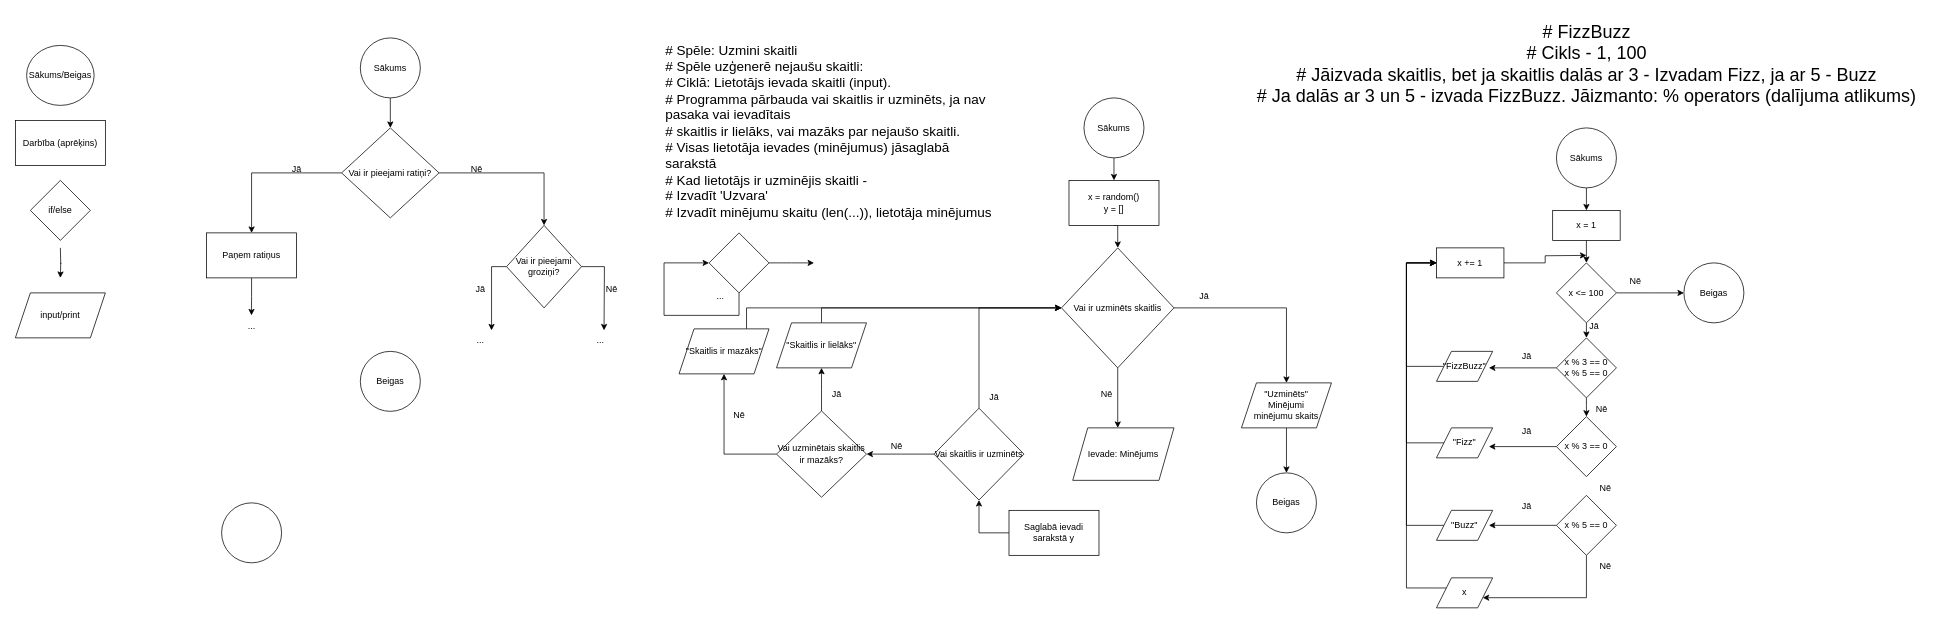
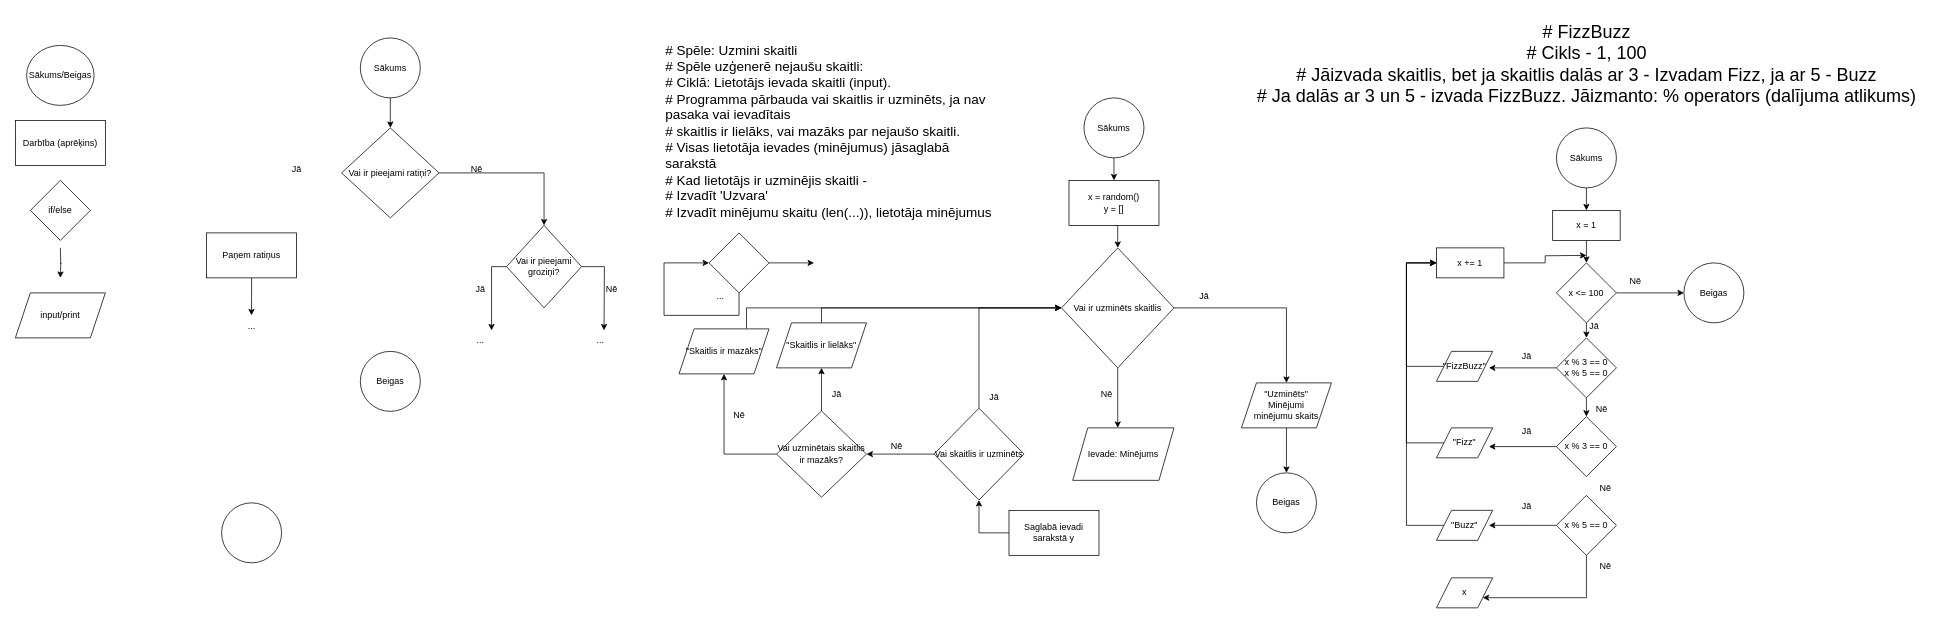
edge "Vai ir pieejami ratiņi?" -> "Paņem ratiņus": removed
edge "x" -> "x += 1": removed
